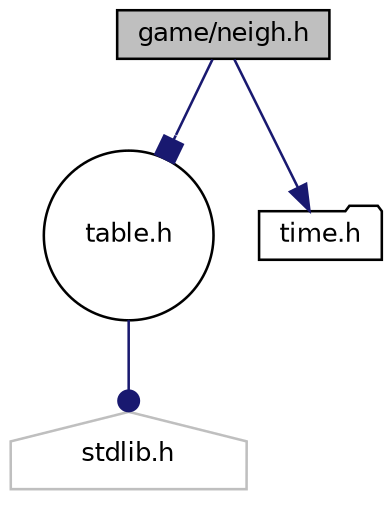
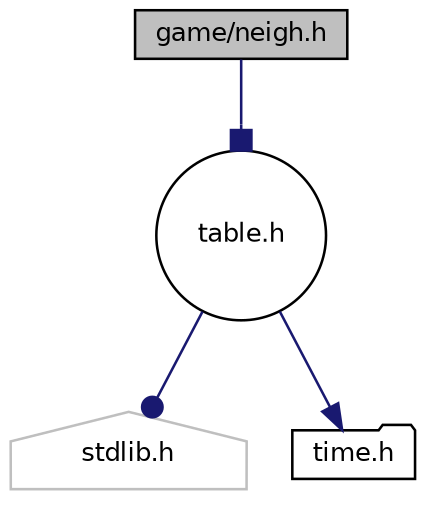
edge "game/neigh.h" -> "time.h": now "table.h" -> "time.h"
